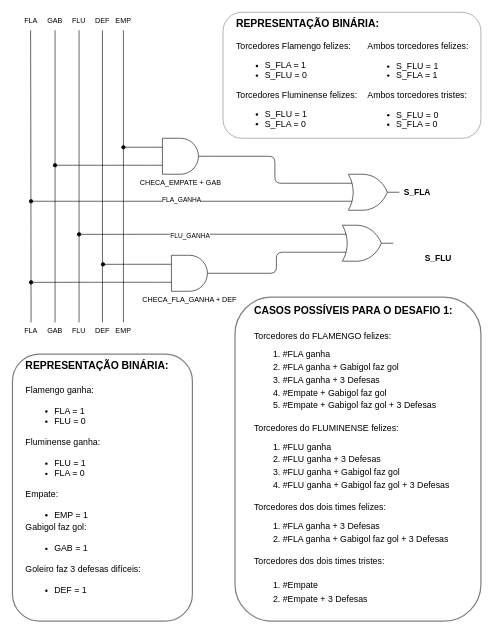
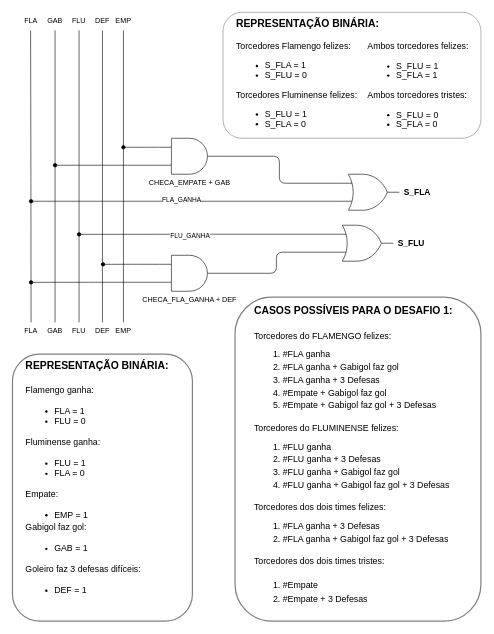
node "CHECA_EMPATE + GAB": moved (180, 156) -> (189, 156)
node "S_FLU": moved (438, 258) -> (411, 243)
